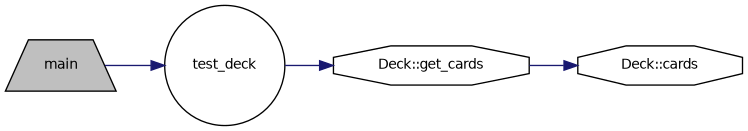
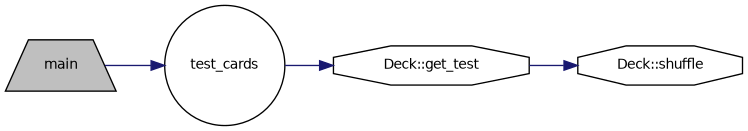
node "test_deck": label "test_deck" -> "test_cards"
node "Deck::get_cards": label "Deck::get_cards" -> "Deck::get_test"
node "Deck::cards": label "Deck::cards" -> "Deck::shuffle"
